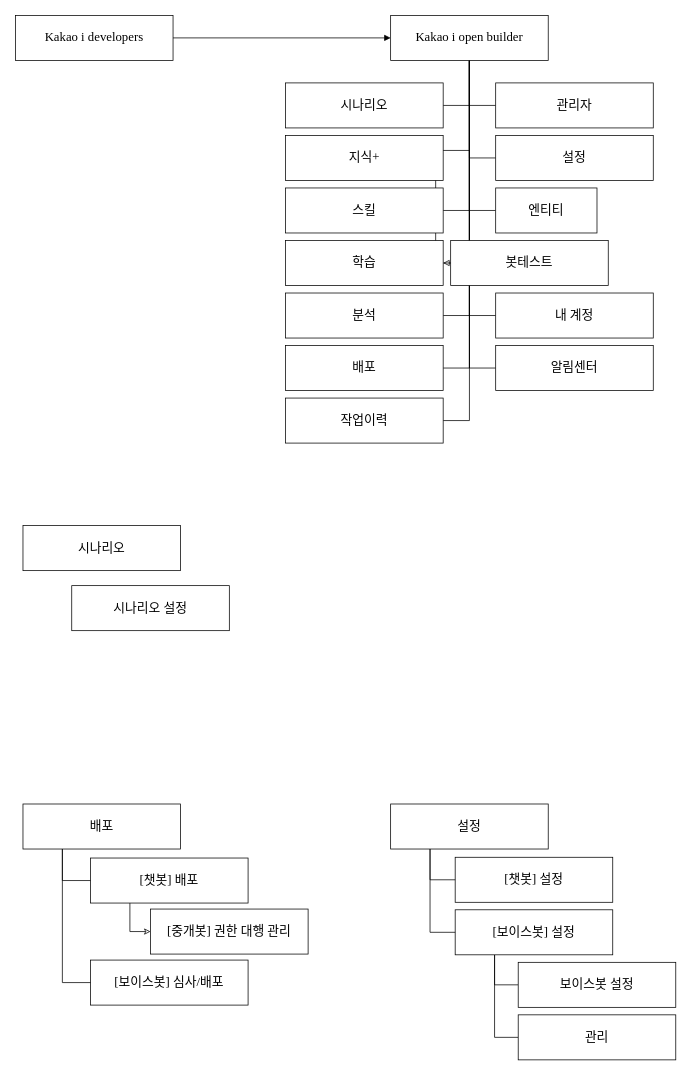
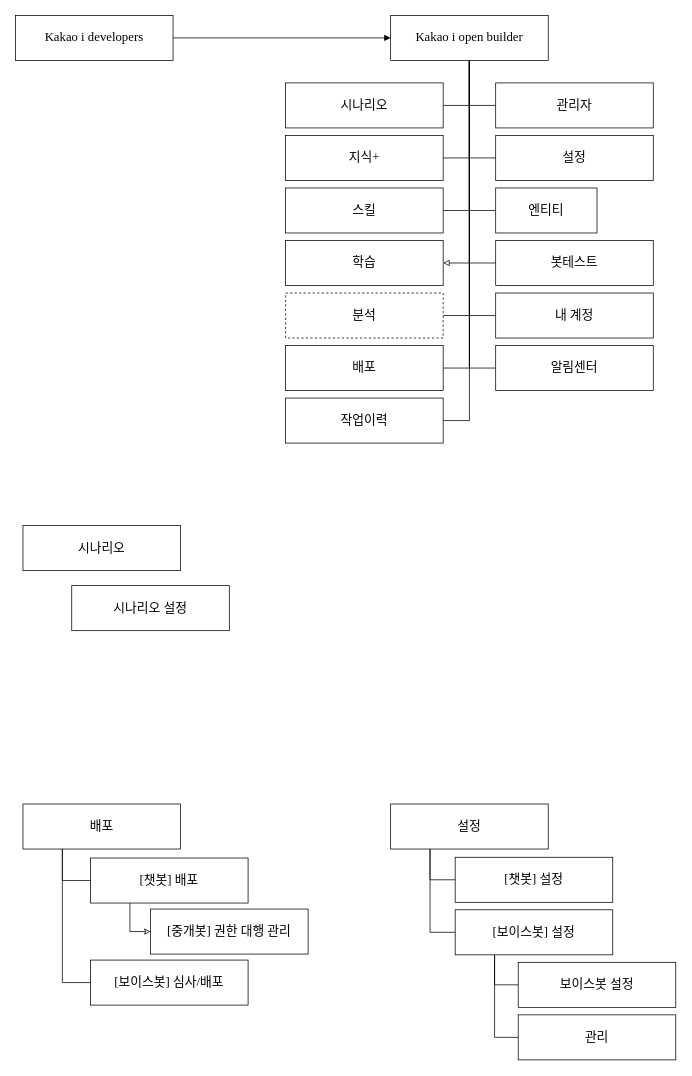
edge "Kakao i open builder" -- "지식+": added
node "봇테스트": moved (529, 263) -> (574, 263)
node "분석": style solid -> dashed
